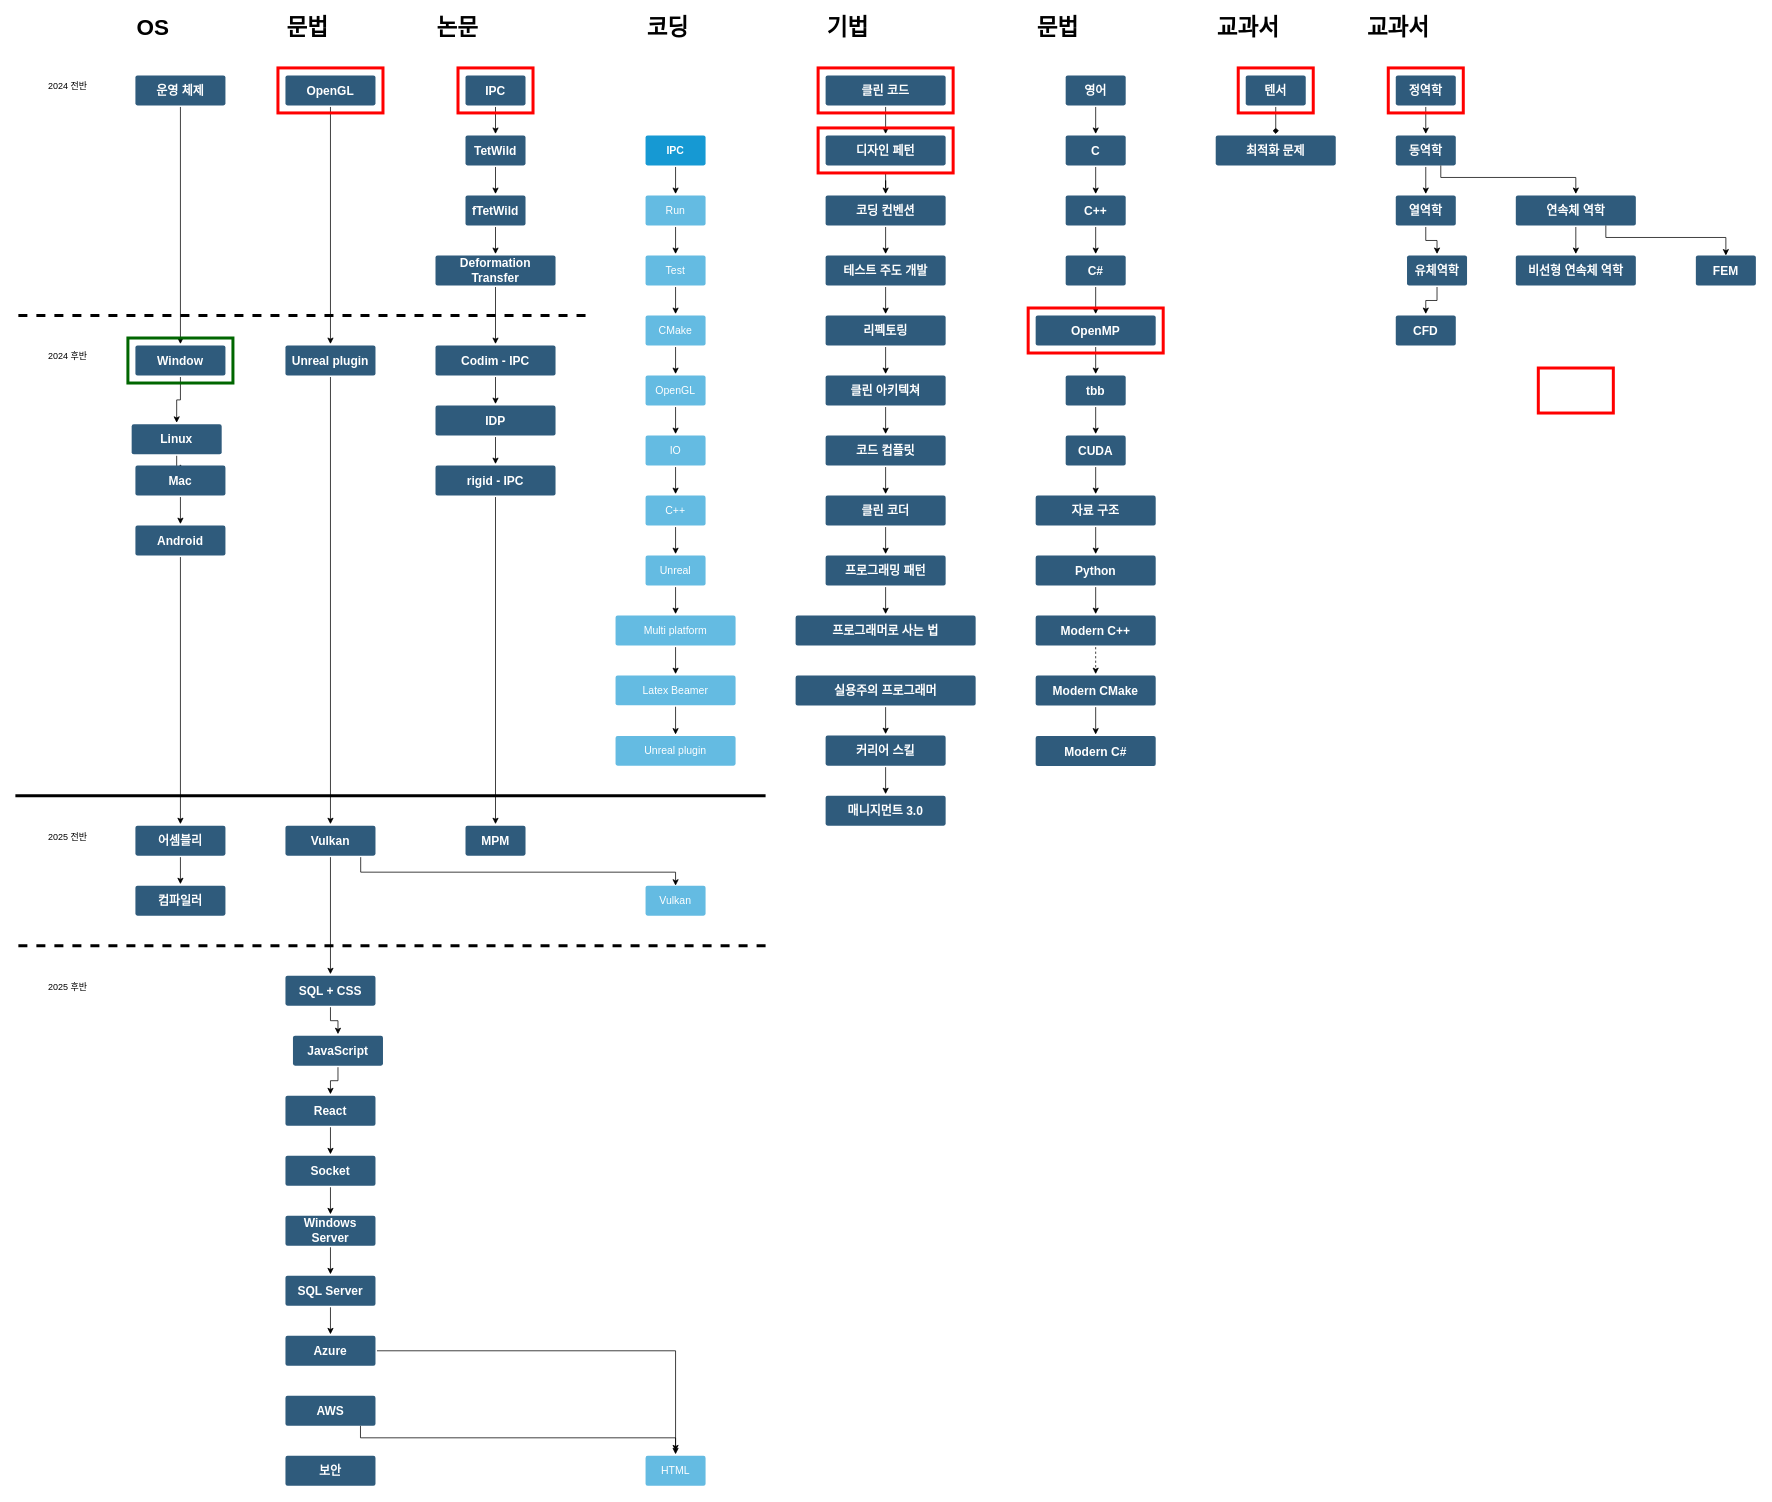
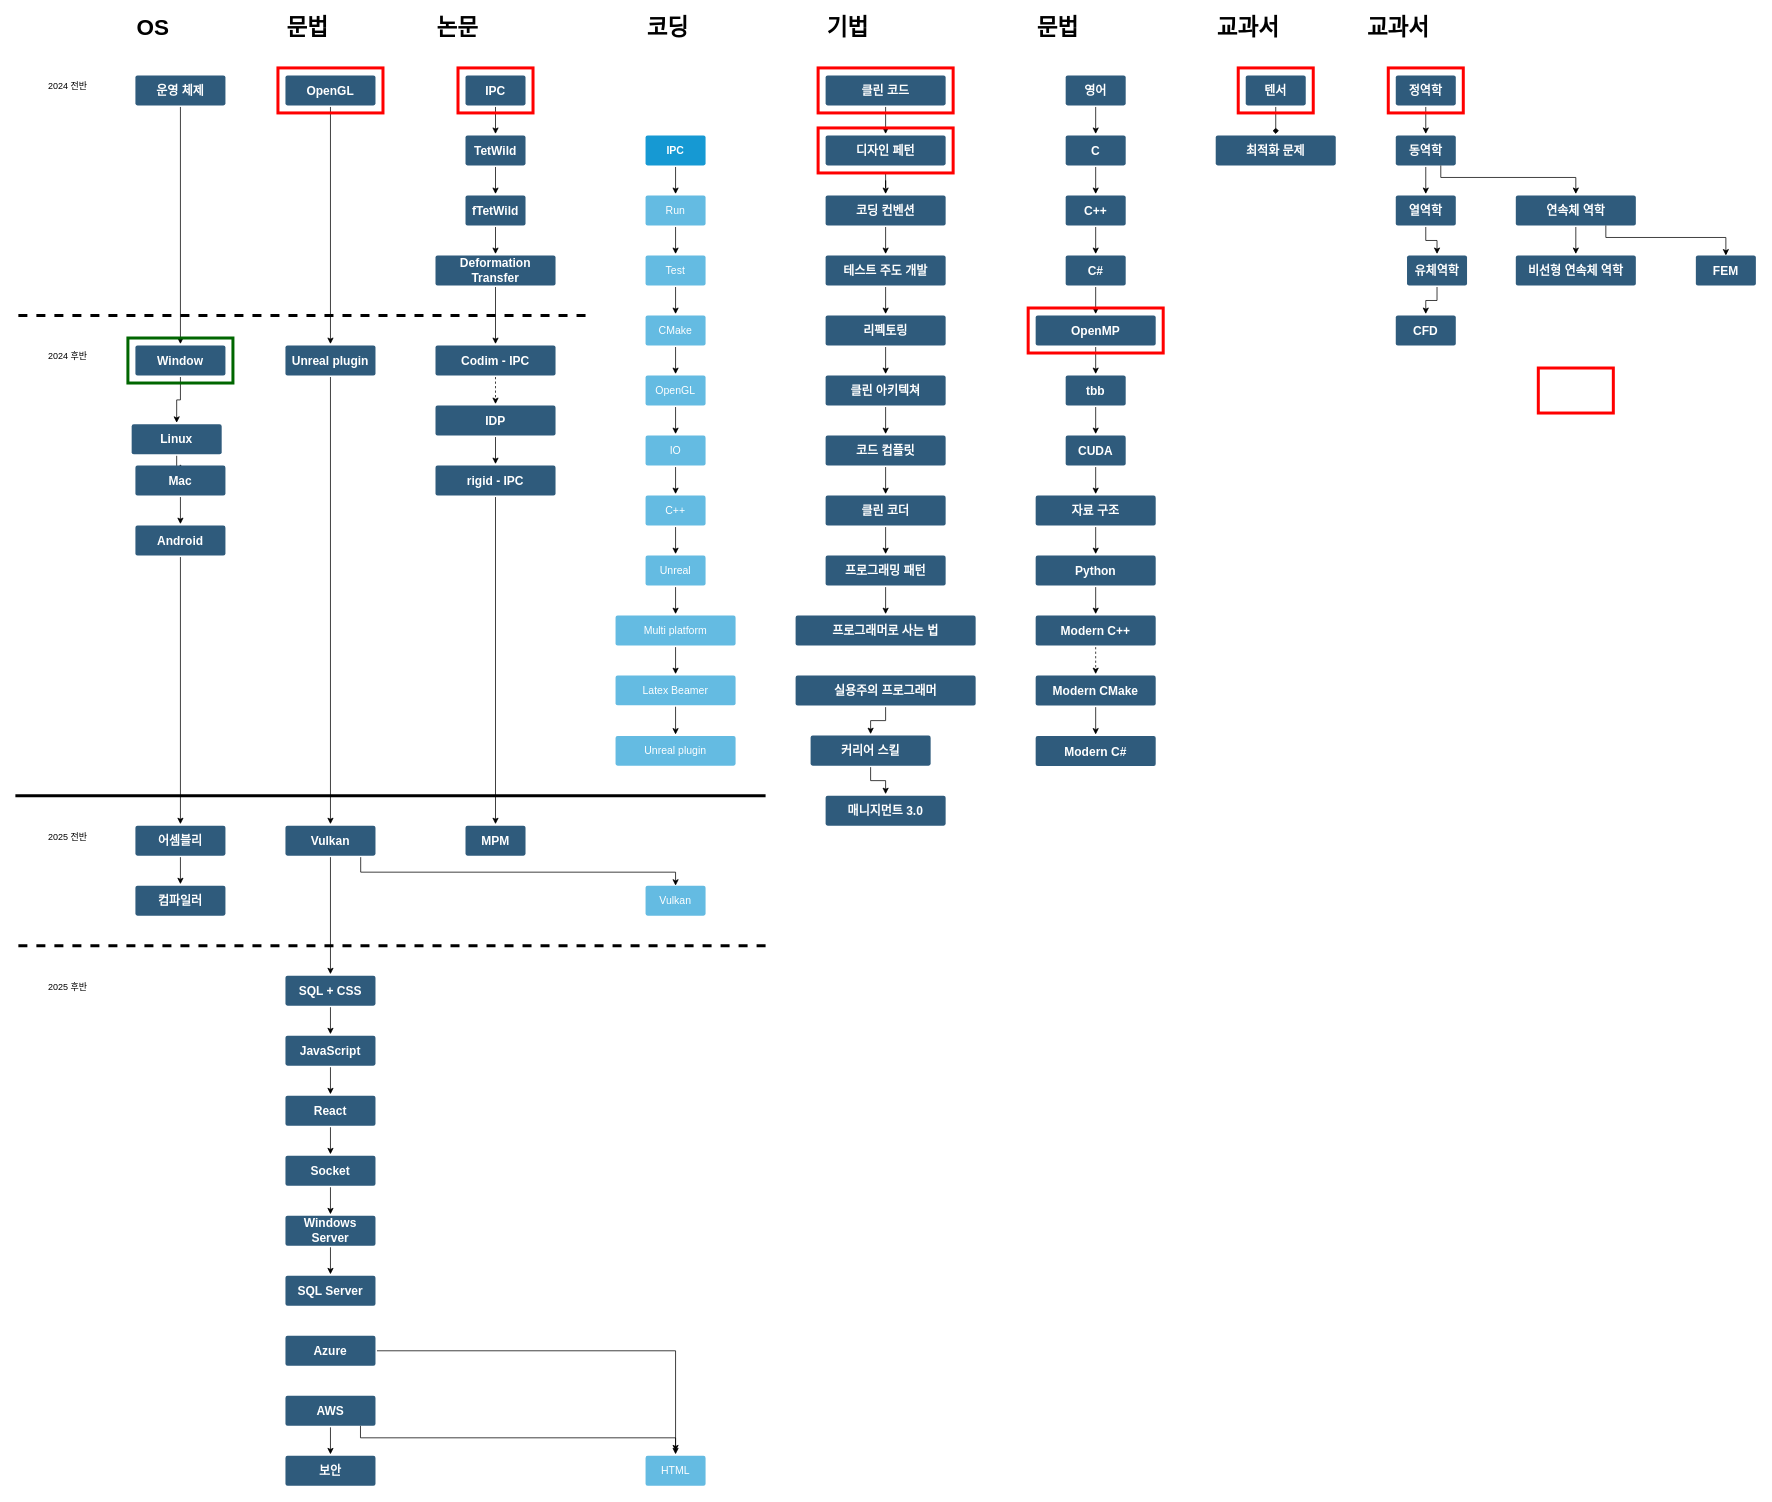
edge "Codim - IPC" -> "IDP": style solid -> dashed
node "커리어 스킬": moved (885, 750) -> (870, 750)
node "JavaScript": moved (338, 1050) -> (330, 1050)
edge "SQL Server" -> "Azure": removed
edge "AWS" -> "보안": added
